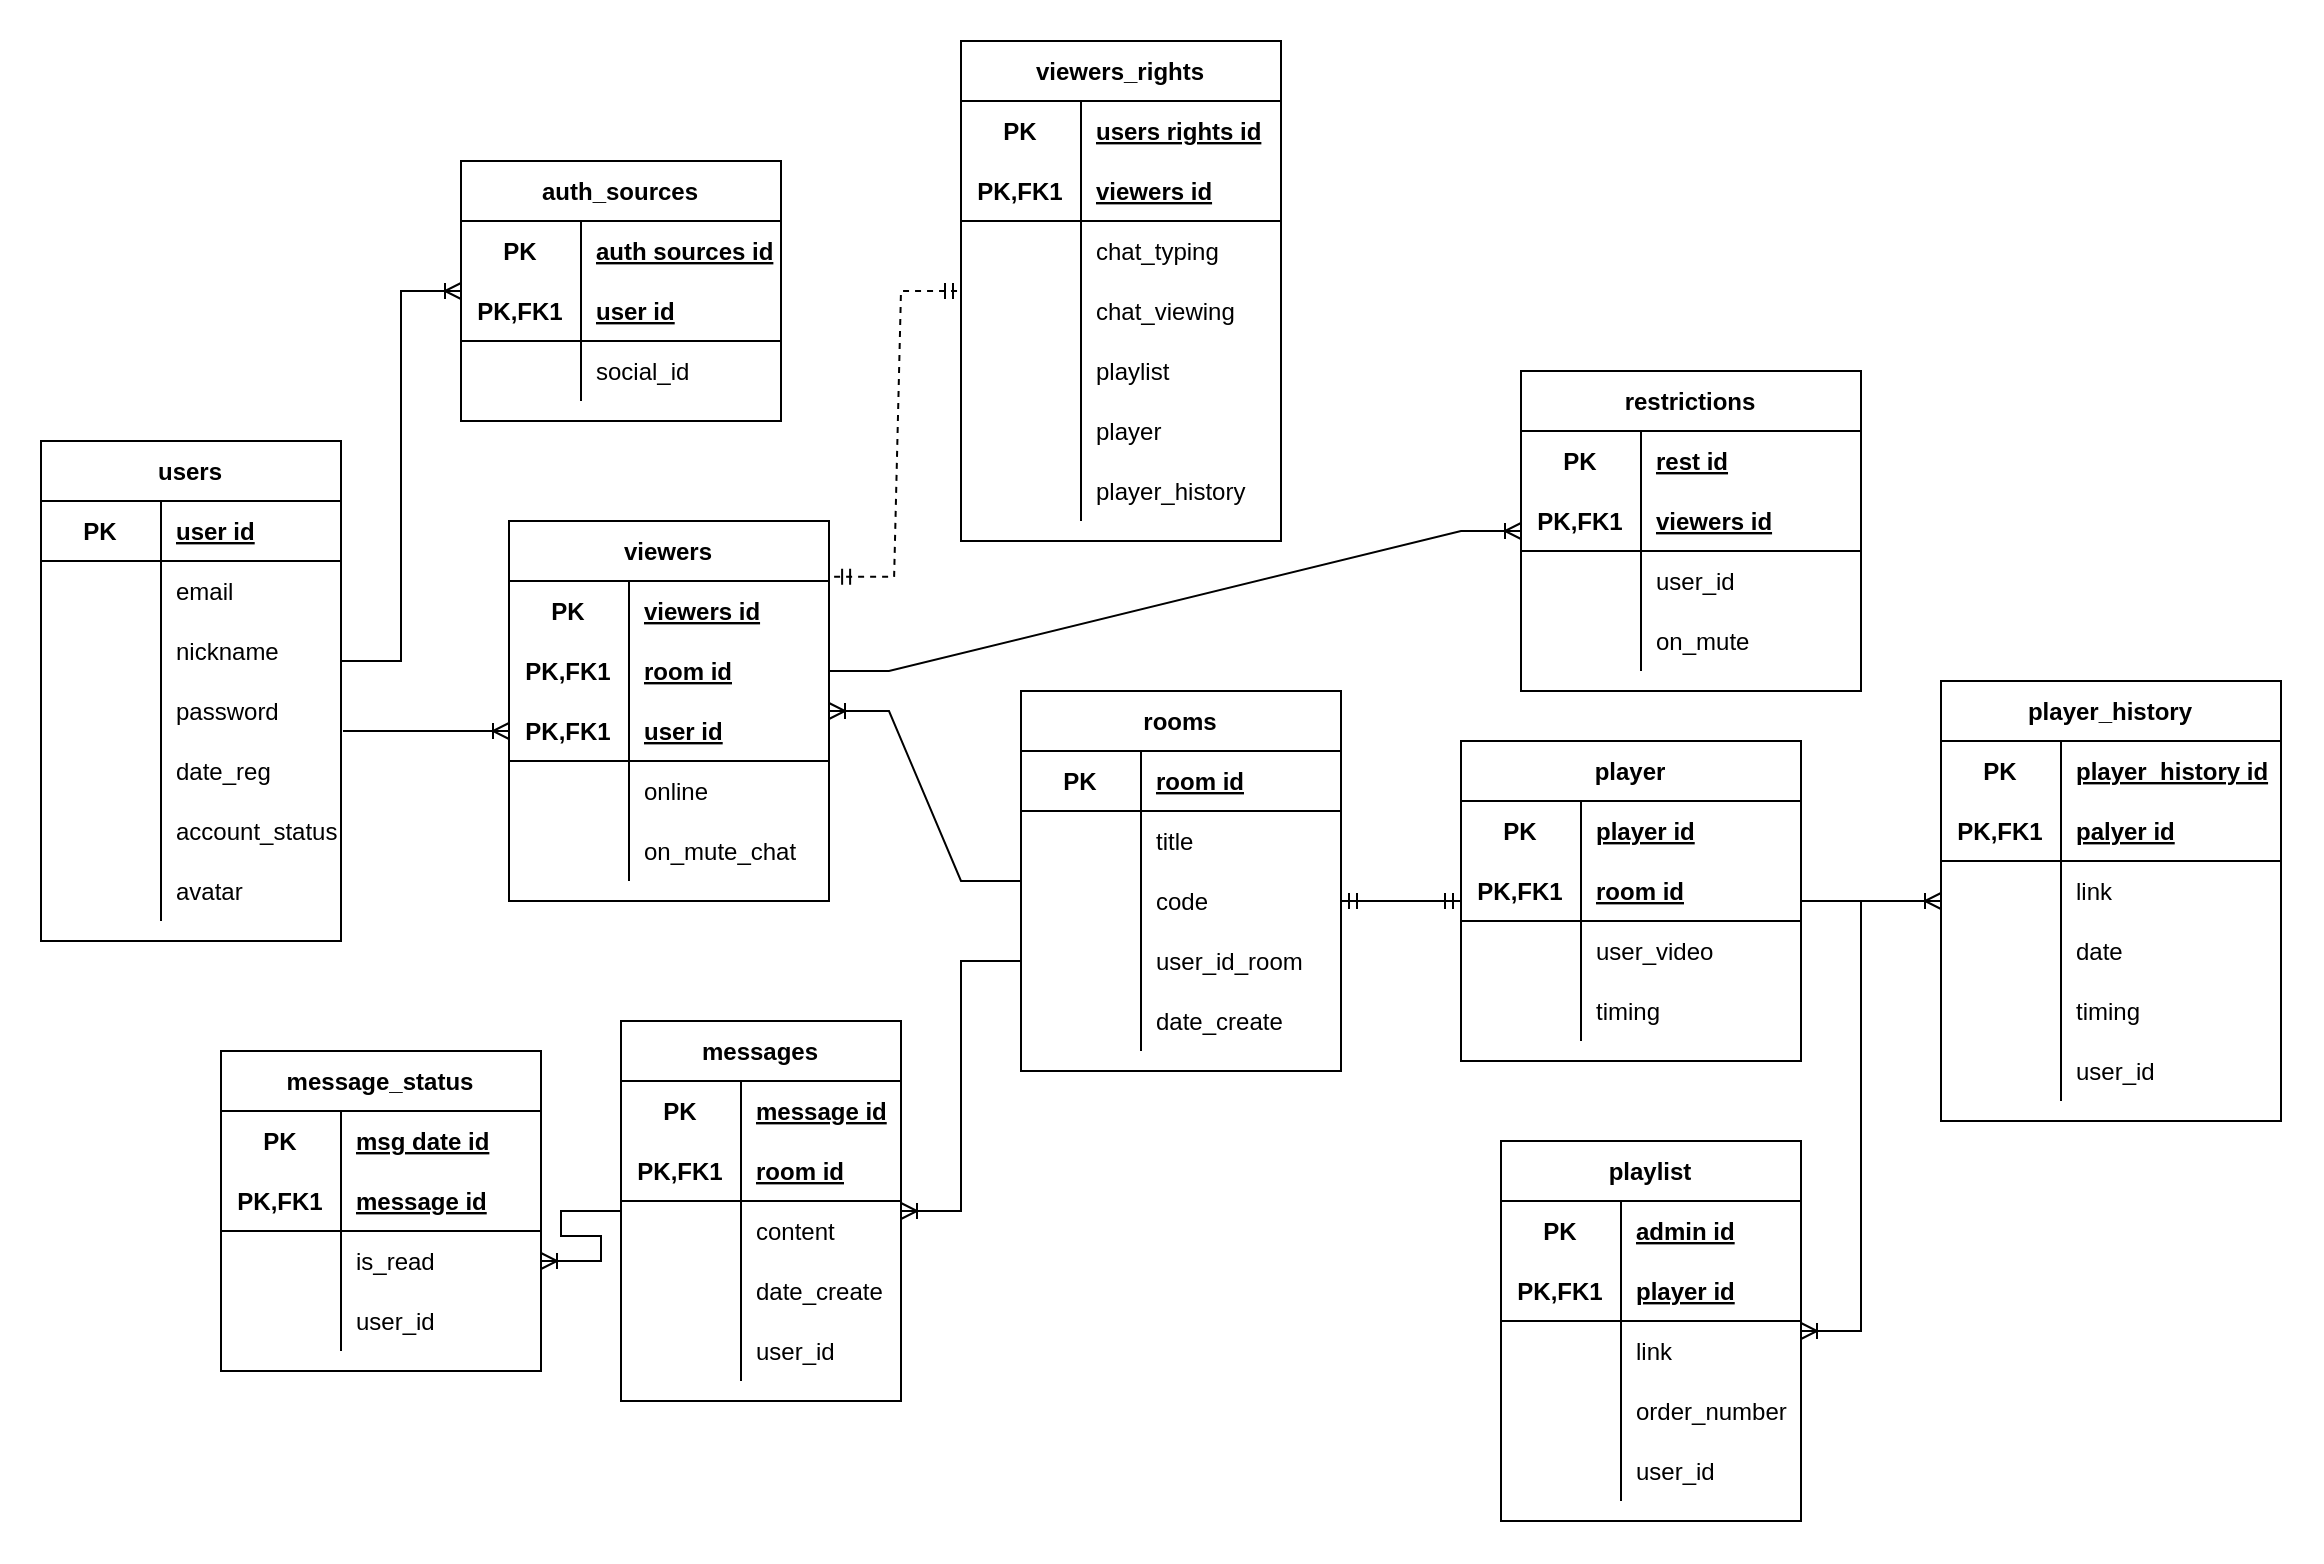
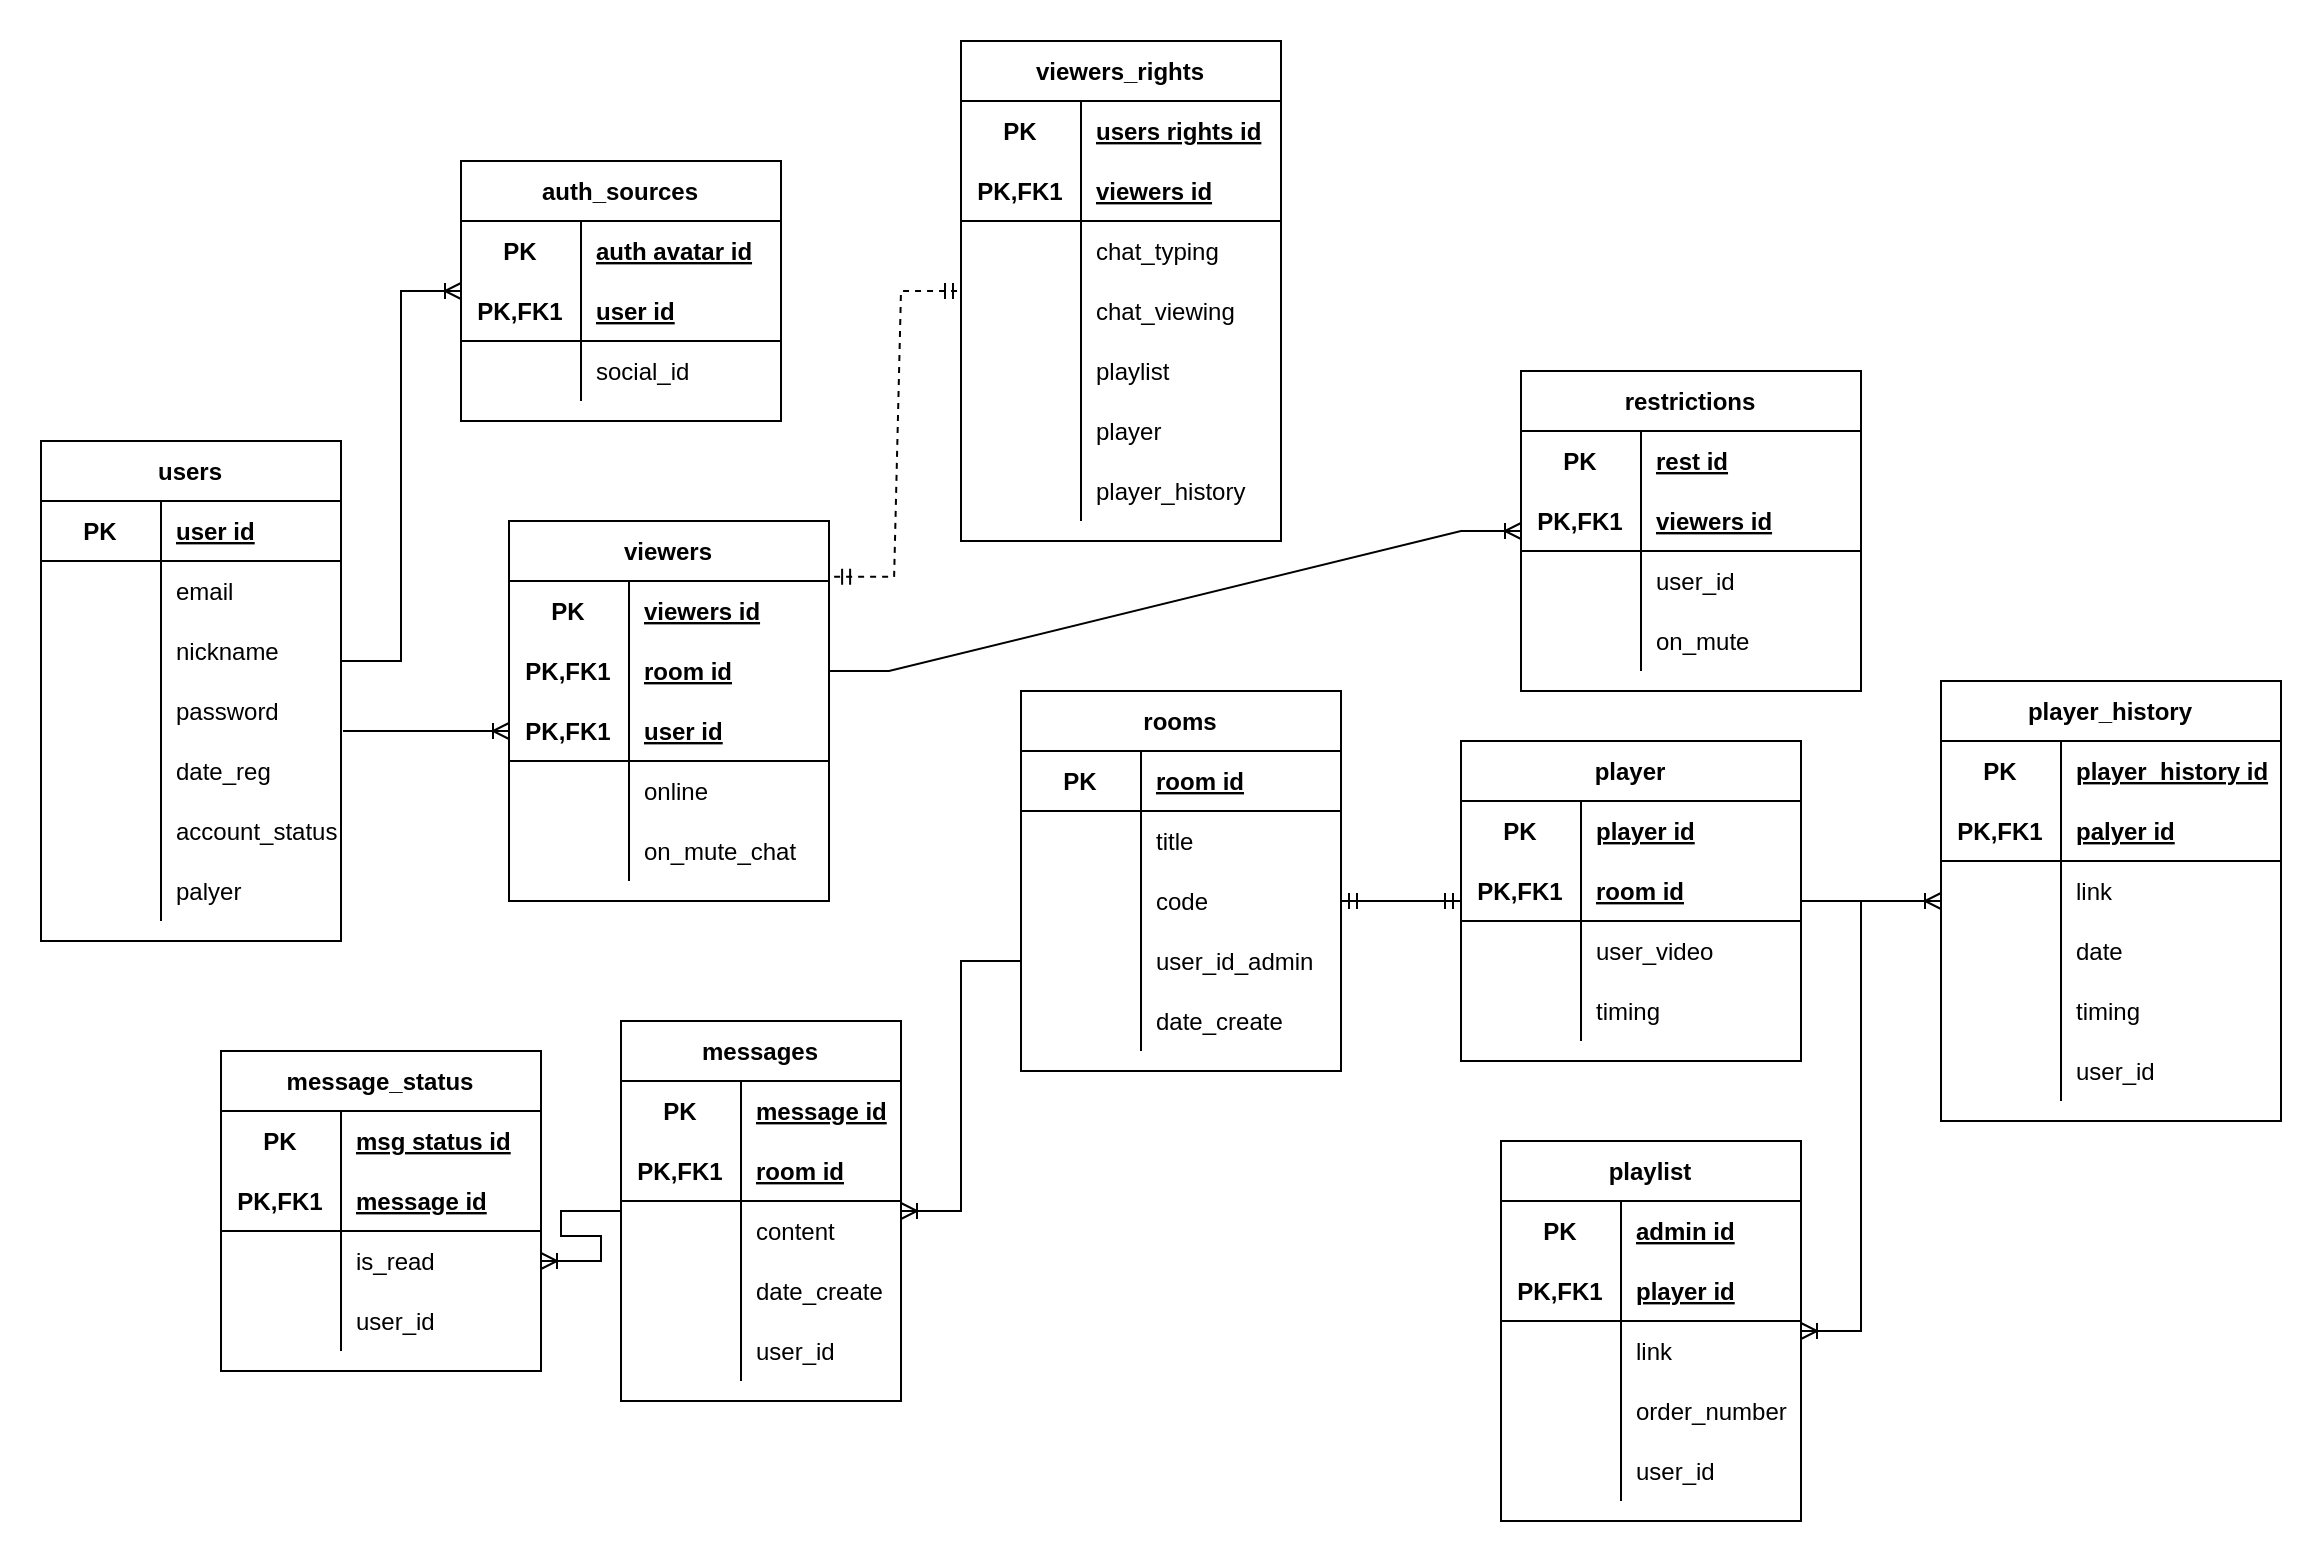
node "auth sources id": label "auth sources id" -> "auth avatar id"
edge "rooms" -> "viewers": removed
node "avatar": label "avatar" -> "palyer"
node "user_id_room": label "user_id_room" -> "user_id_admin"
node "msg date id": label "msg date id" -> "msg status id"
